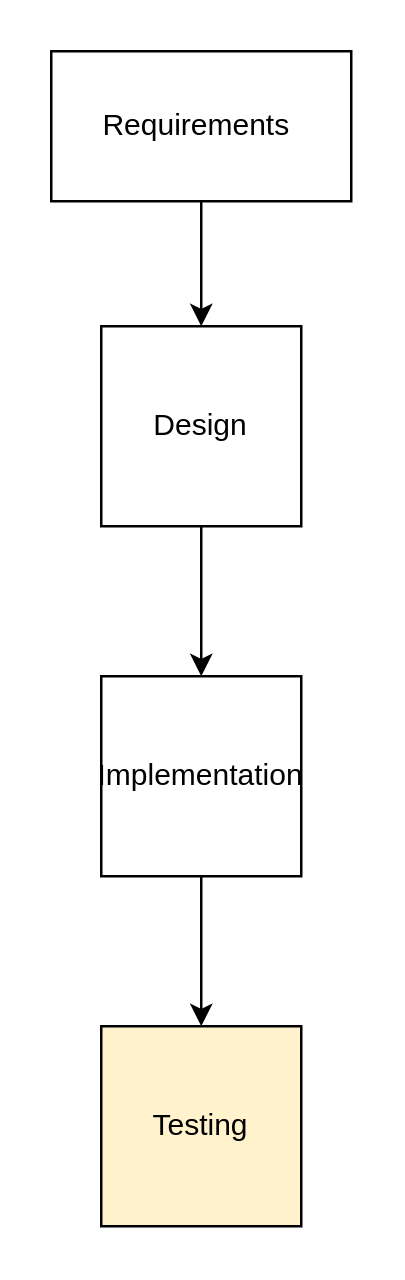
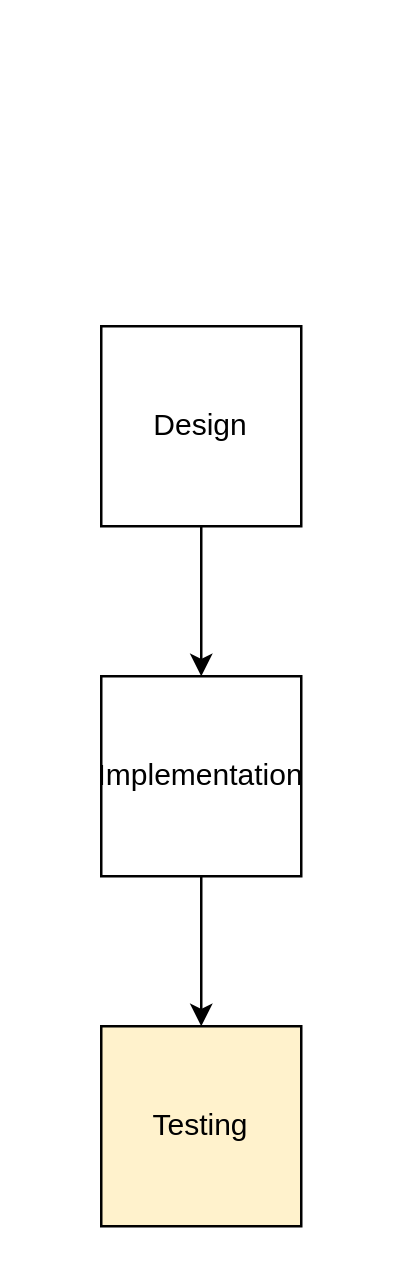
node "Requirements": removed
edge "Requirements" -> "Design": removed
